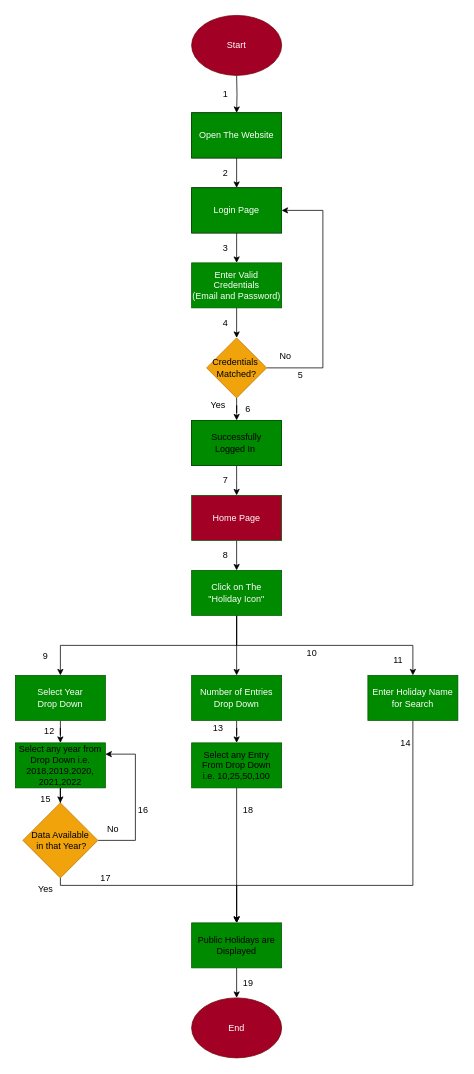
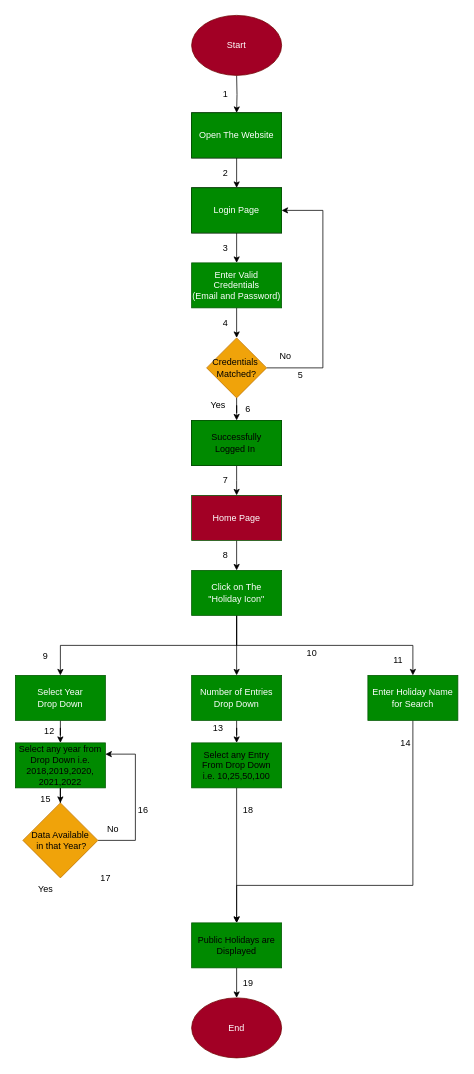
edge "Data Available in that Year?" -> "Public Holidays are Displayed": removed
